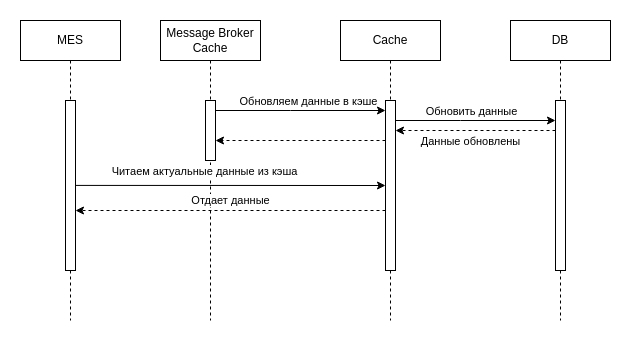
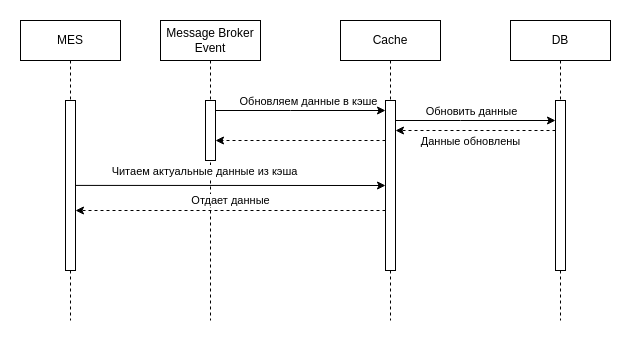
node "Message Broker Cache": label "Message Broker Cache" -> "Message Broker Event"
